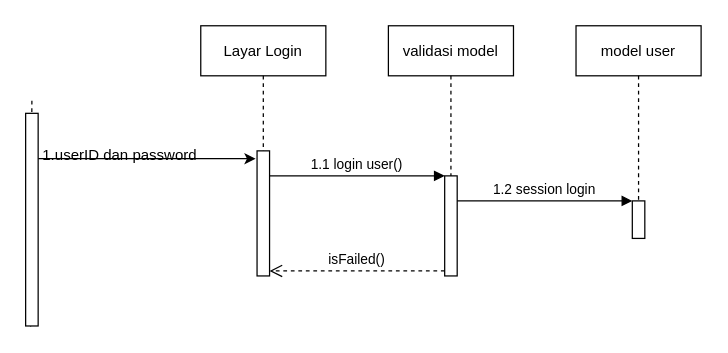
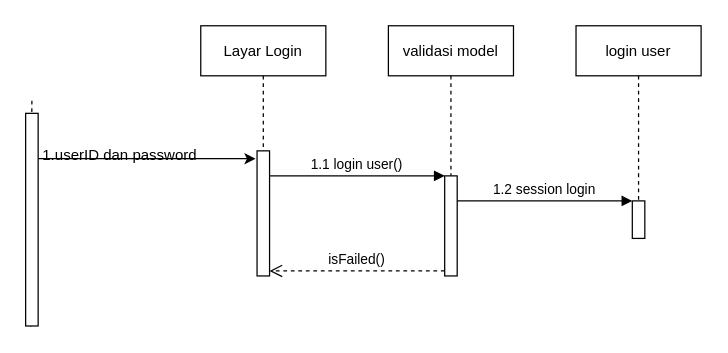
node "model user": label "model user" -> "login user"
